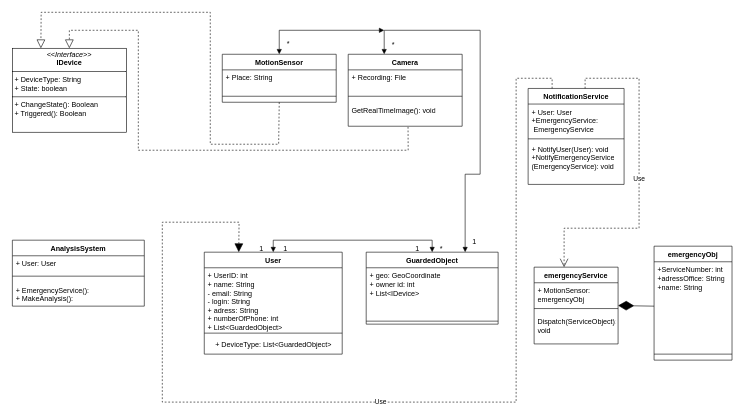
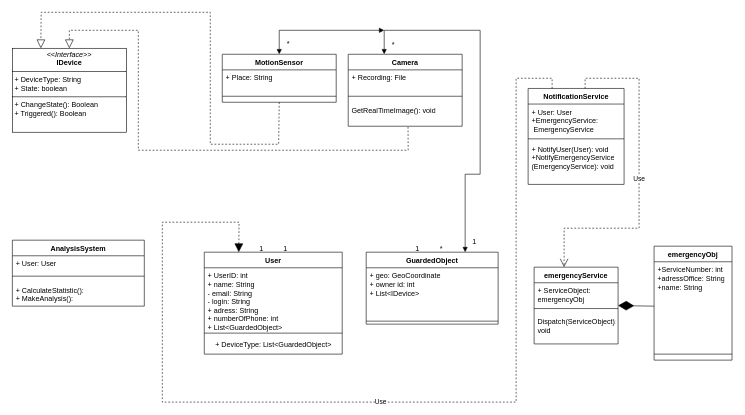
edge "GuardedObject" -- "User": removed
node "+ EmergencyService(): + MakeAnalysis():": label "+ EmergencyService(): + MakeAnalysis():" -> "+ CalculateStatistic(): + MakeAnalysis():"
node "+ MotionSensor: emergencyObj": label "+ MotionSensor: emergencyObj" -> "+ ServiceObject: emergencyObj"
